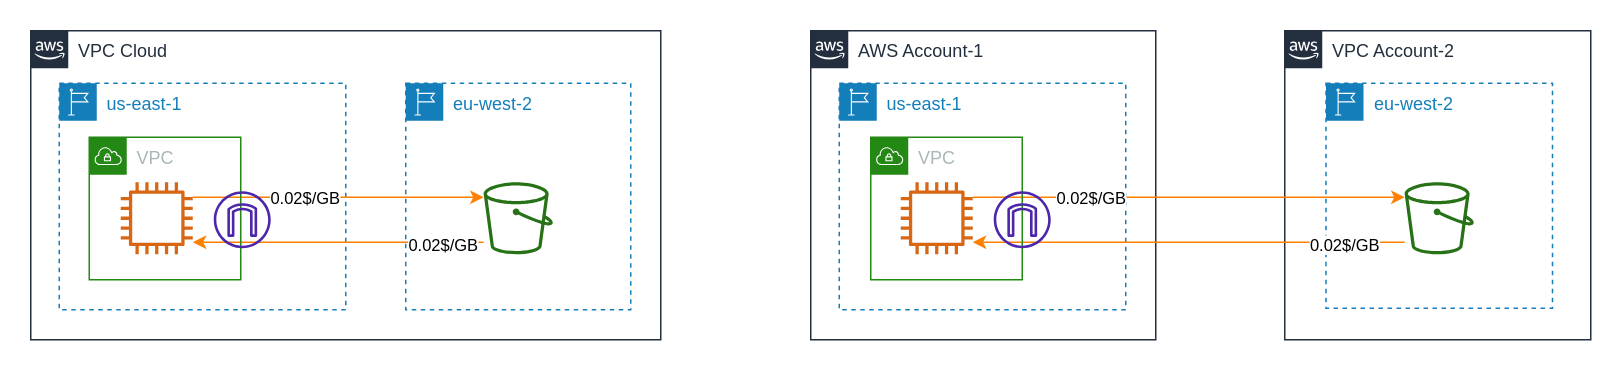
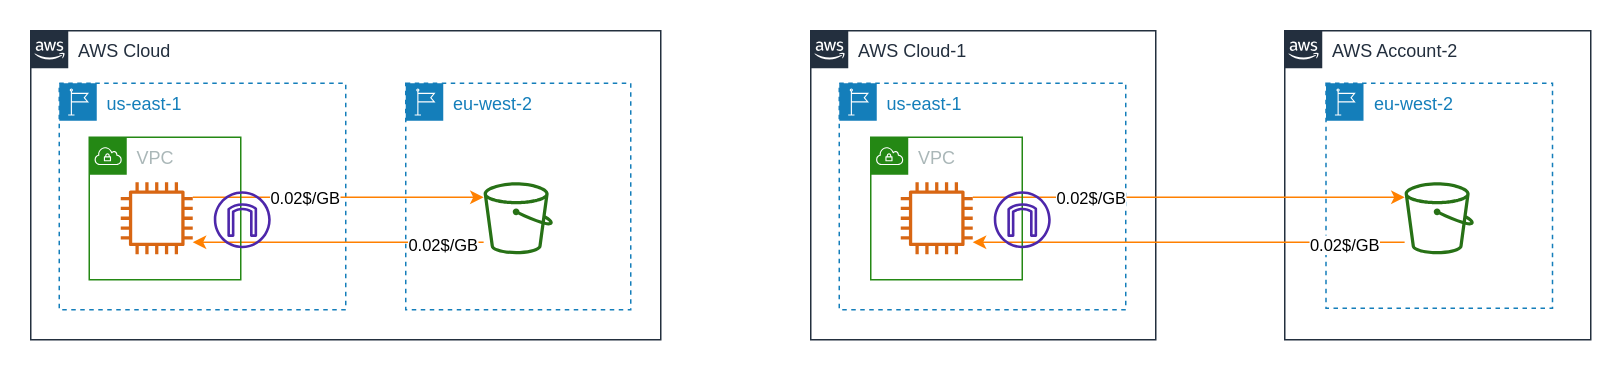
node "VPC Cloud": label "VPC Cloud" -> "AWS Cloud"
node "AWS Account-1": label "AWS Account-1" -> "AWS Cloud-1"
node "VPC Account-2": label "VPC Account-2" -> "AWS Account-2"
